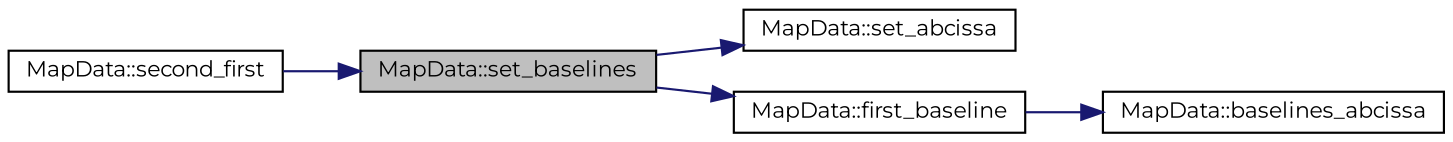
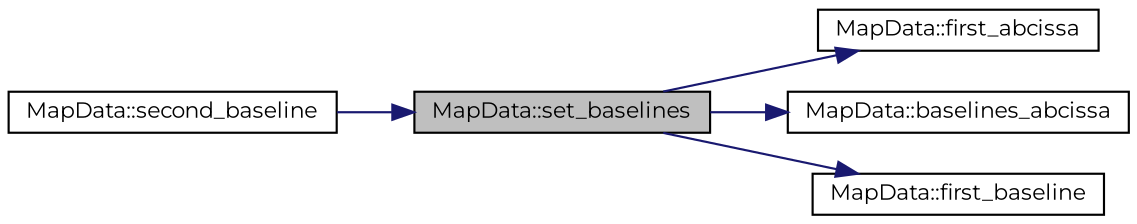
node "MapData::set_abcissa": label "MapData::set_abcissa" -> "MapData::first_abcissa"
node "MapData::second_first": label "MapData::second_first" -> "MapData::second_baseline"
edge "MapData::first_baseline" -> "MapData::baselines_abcissa": now "MapData::set_baselines" -> "MapData::baselines_abcissa"
